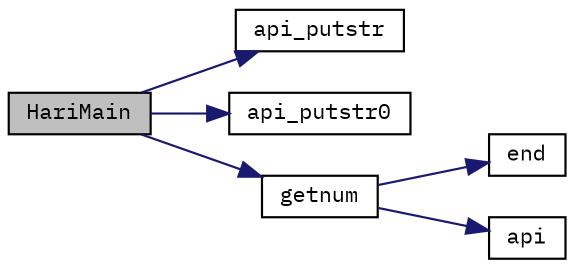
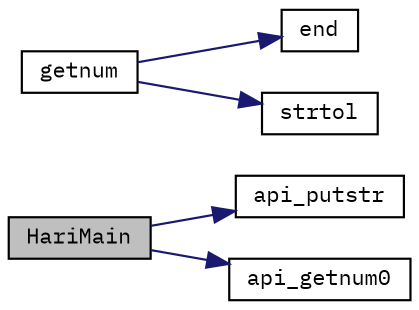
node "api_putstr0": label "api_putstr0" -> "api_getnum0"
edge "HariMain" -> "getnum": removed
node "api": label "api" -> "strtol"
